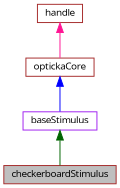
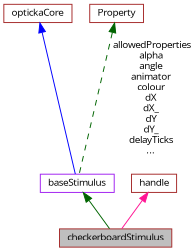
node "Property": added
edge "optickaCore" -> "handle": now "checkerboardStimulus" -> "handle"
